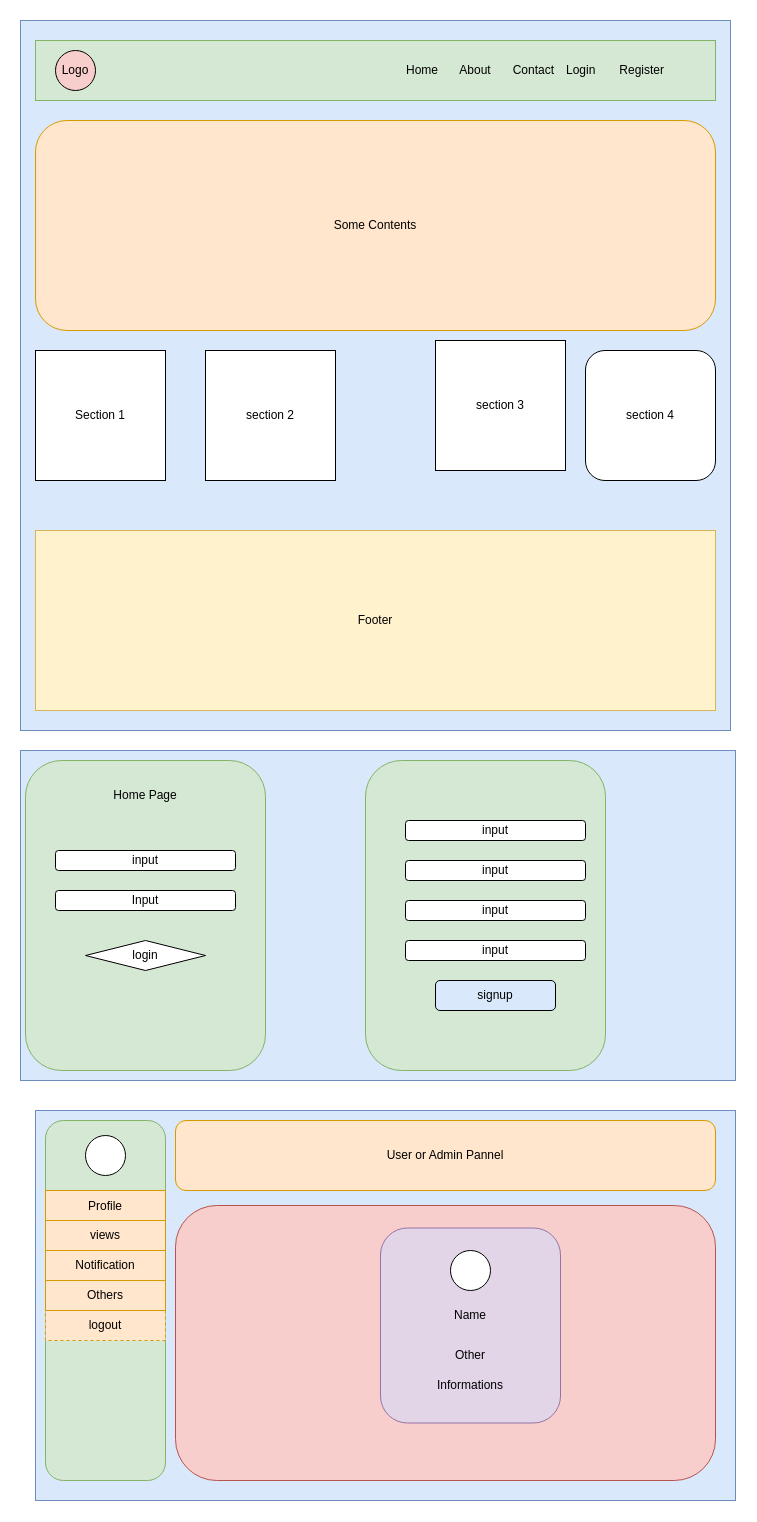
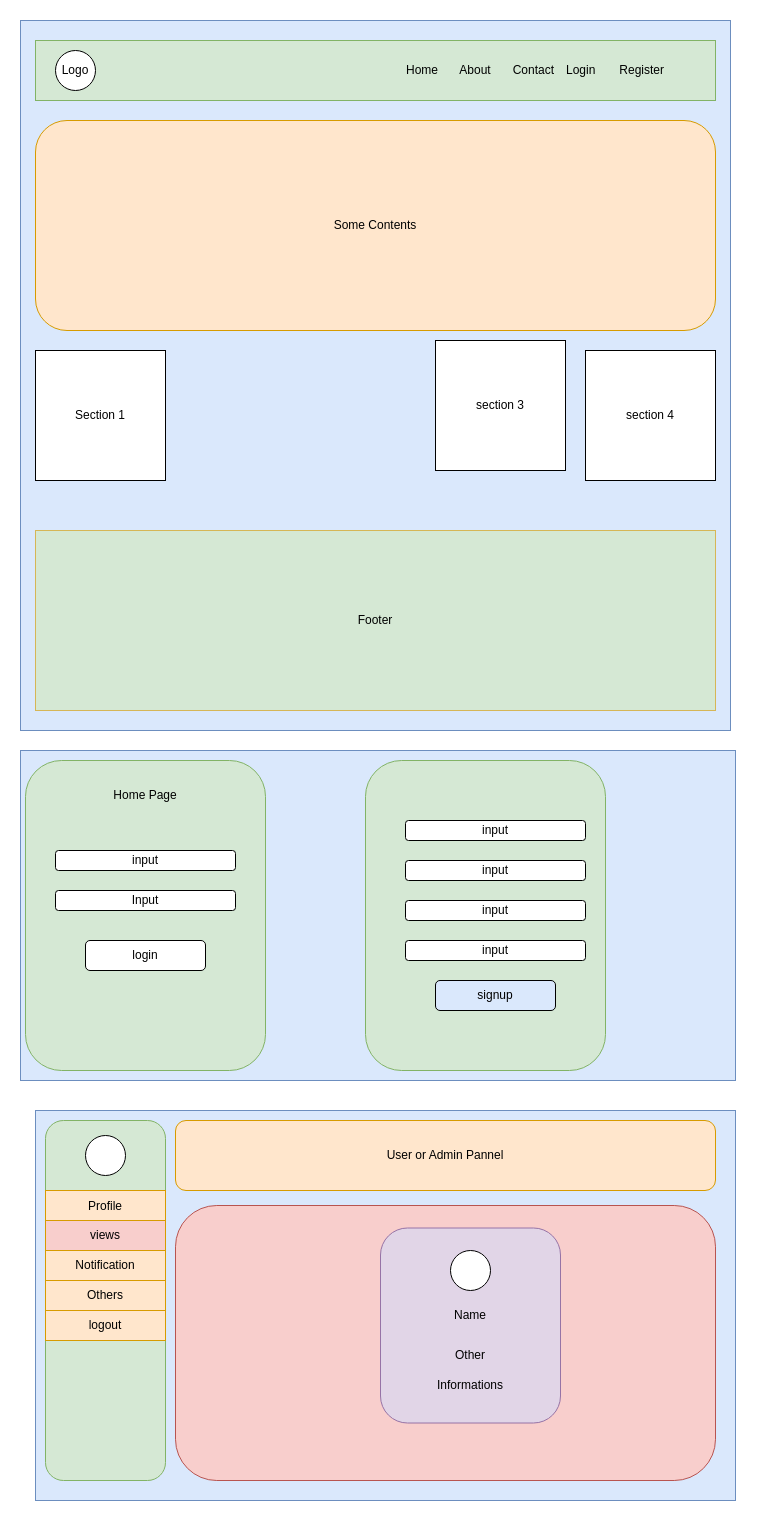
node "Logo": fillcolor #f8cecc -> #ffffff
node "section 2": removed
node "section 4": shape rounded rectangle -> rectangle
node "Footer": fillcolor #fff2cc -> #d5e8d4
node "login": shape diamond -> rounded rectangle
node "views": fillcolor #ffe6cc -> #f8cecc
node "logout": style dashed -> solid
